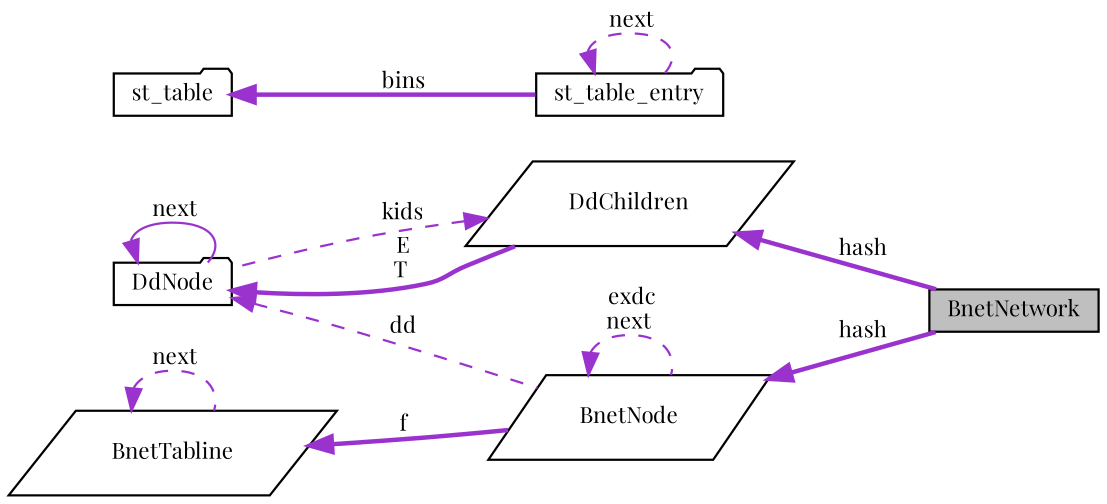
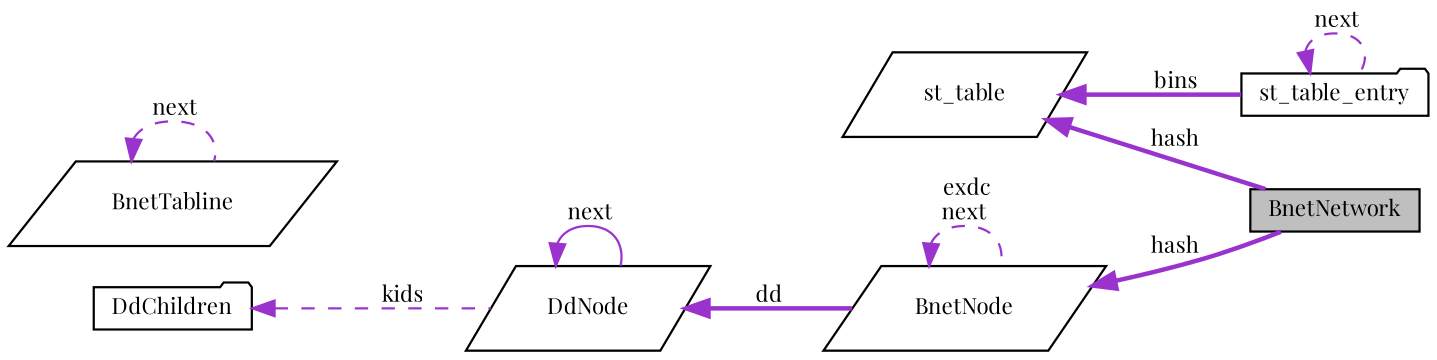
node "st_table": shape folder -> parallelogram
node "DdChildren": shape parallelogram -> folder
edge "BnetNetwork" -> "DdChildren": now "BnetNetwork" -> "st_table"
node "DdNode": shape folder -> parallelogram
edge "DdChildren" -> "DdNode": removed, label "E T"
edge "BnetNode" -> "DdNode": style dashed -> bold
edge "BnetNode" -> "BnetTabline": removed, label "f"
